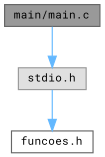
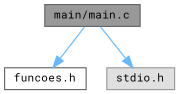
edge "stdio.h" -> "funcoes.h": now "main/main.c" -> "funcoes.h"
